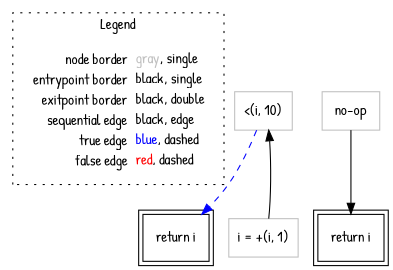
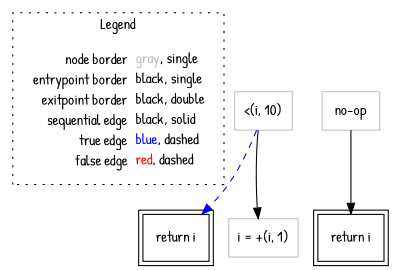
node "node border": text ", edge" -> ", solid"
edge "i = +(i, 1)" -> "<(i, 10)": reversed
